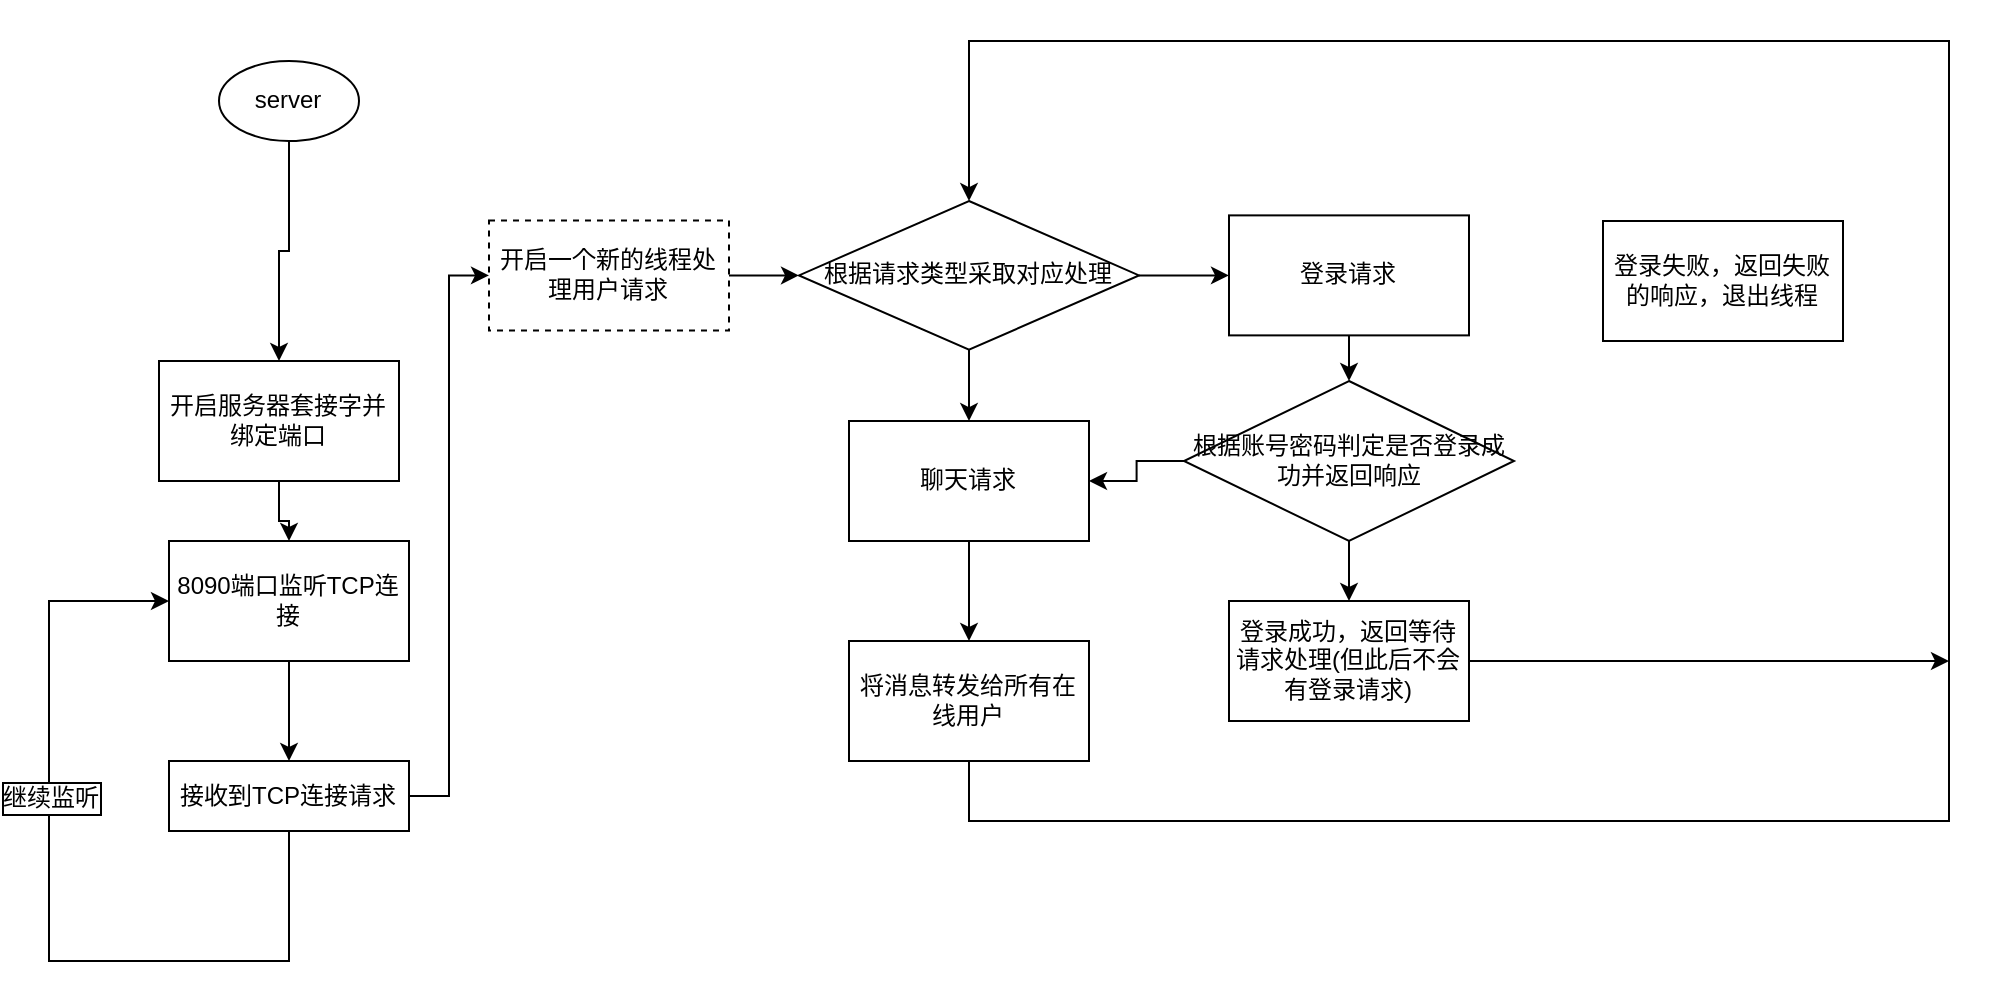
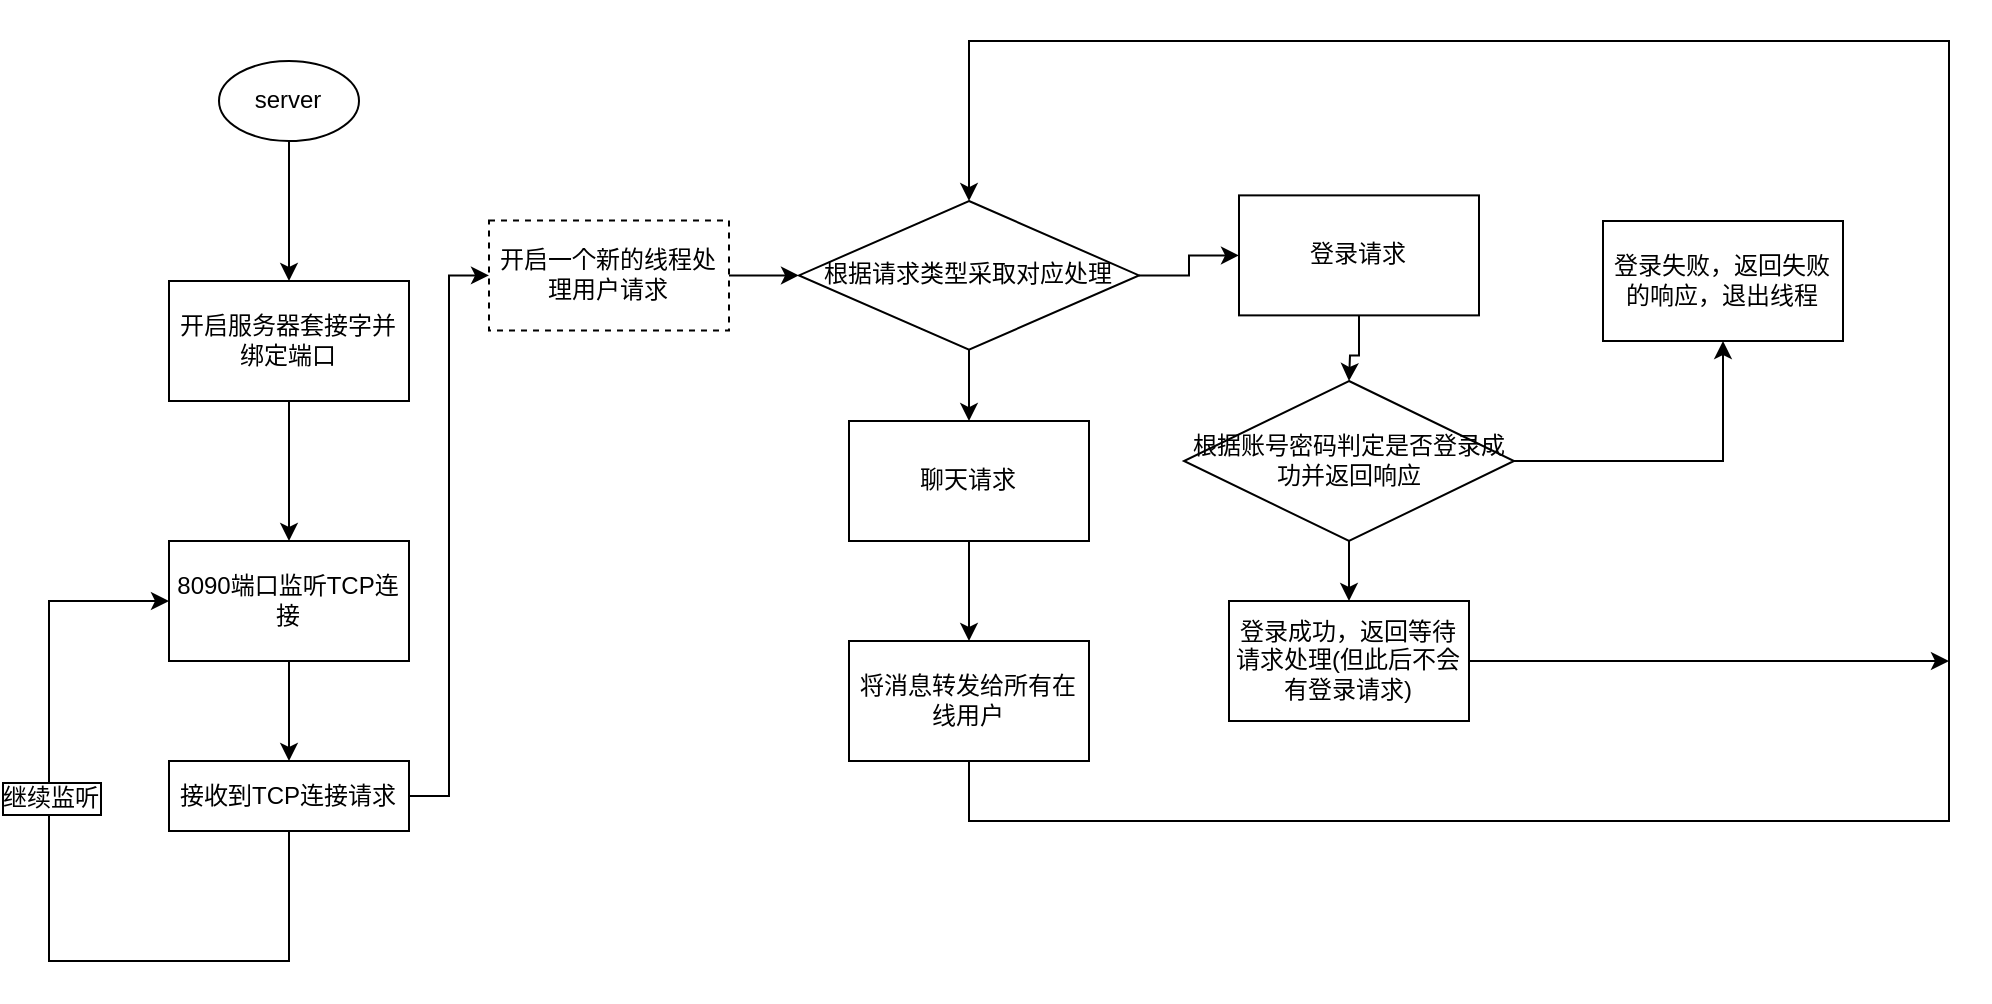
node "登录请求": moved (1349, 275) -> (1359, 255)
node "开启服务器套接字并绑定端口": moved (279, 421) -> (289, 341)
edge "根据账号密码判定是否登录成功并返回响应" -> "聊天请求": now "根据账号密码判定是否登录成功并返回响应" -> "登录失败，返回失败的响应，退出线程"
